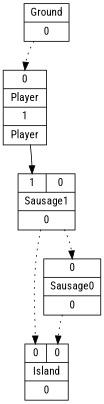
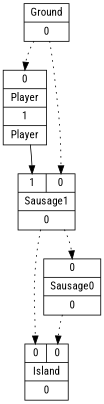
edge "Ground" -> "1": added
